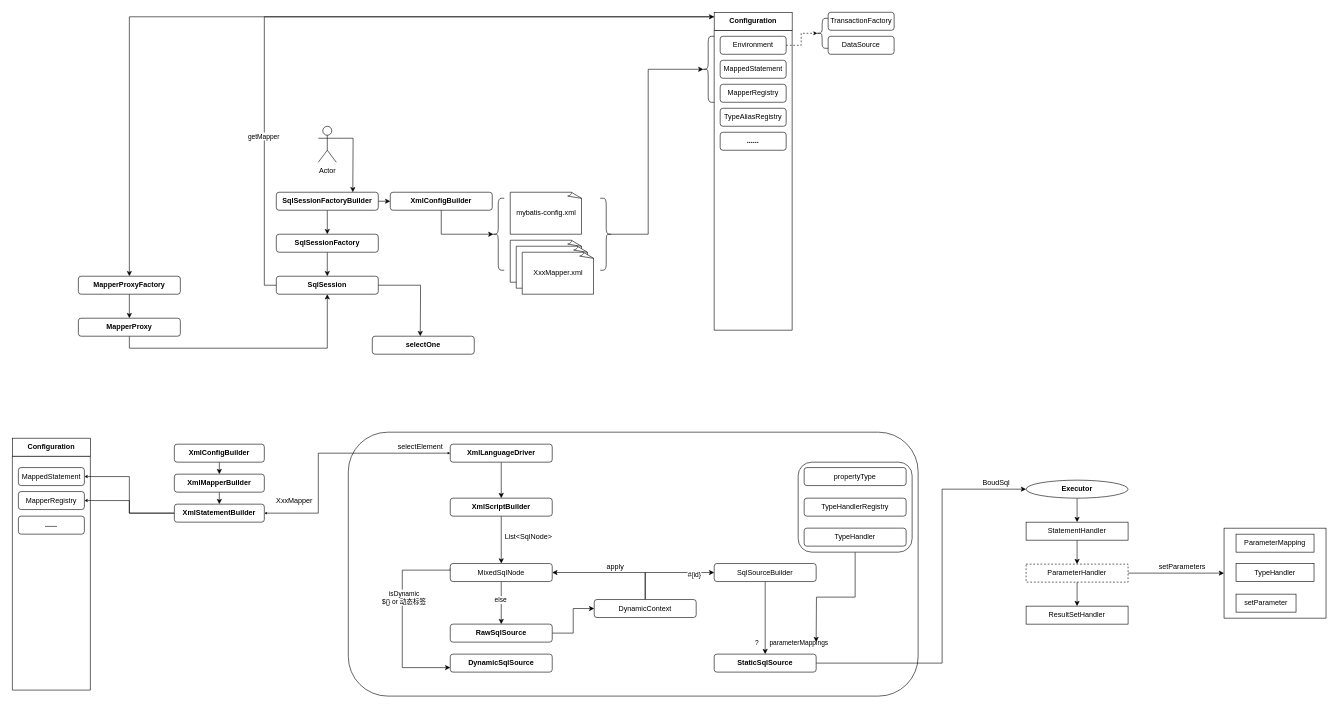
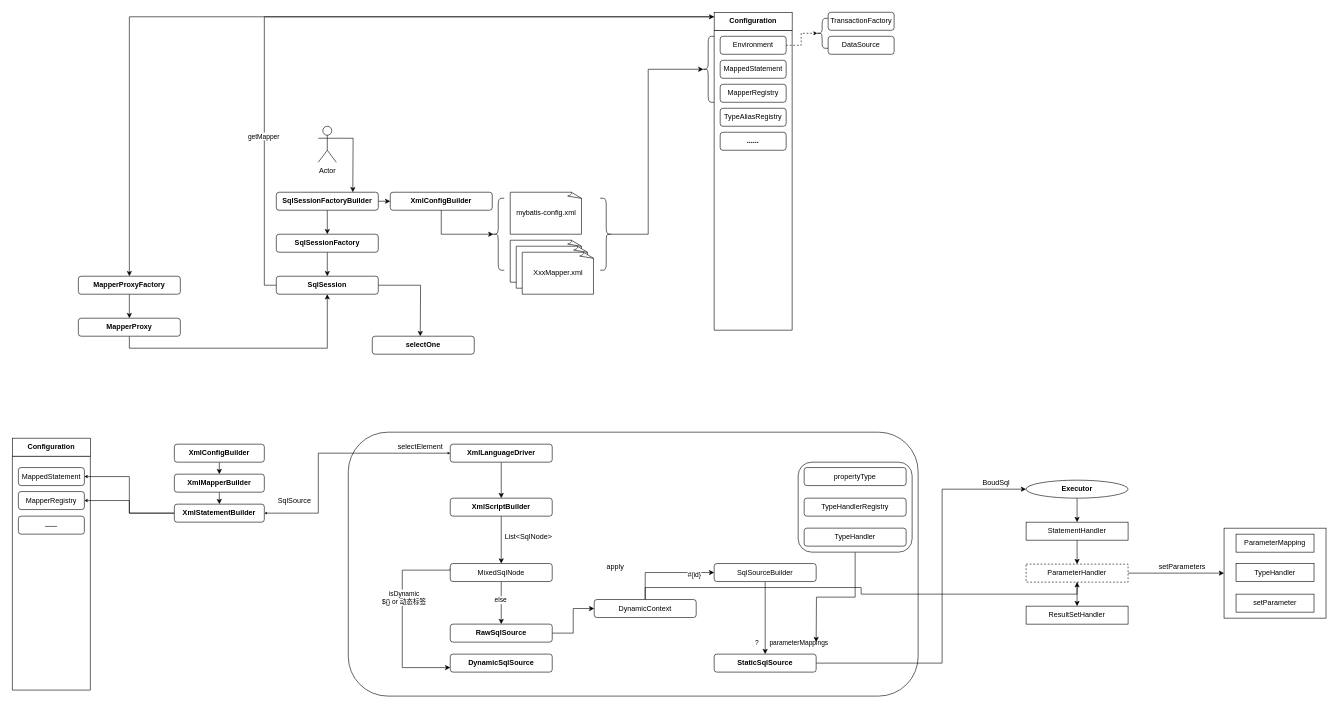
node "XxxMapper": label "XxxMapper" -> "SqlSource"
edge "DynamicContext" -> "MixedSqlNode": now "DynamicContext" -> "ParameterHandler"
node "setParameter": size 60x18 -> 78x18
